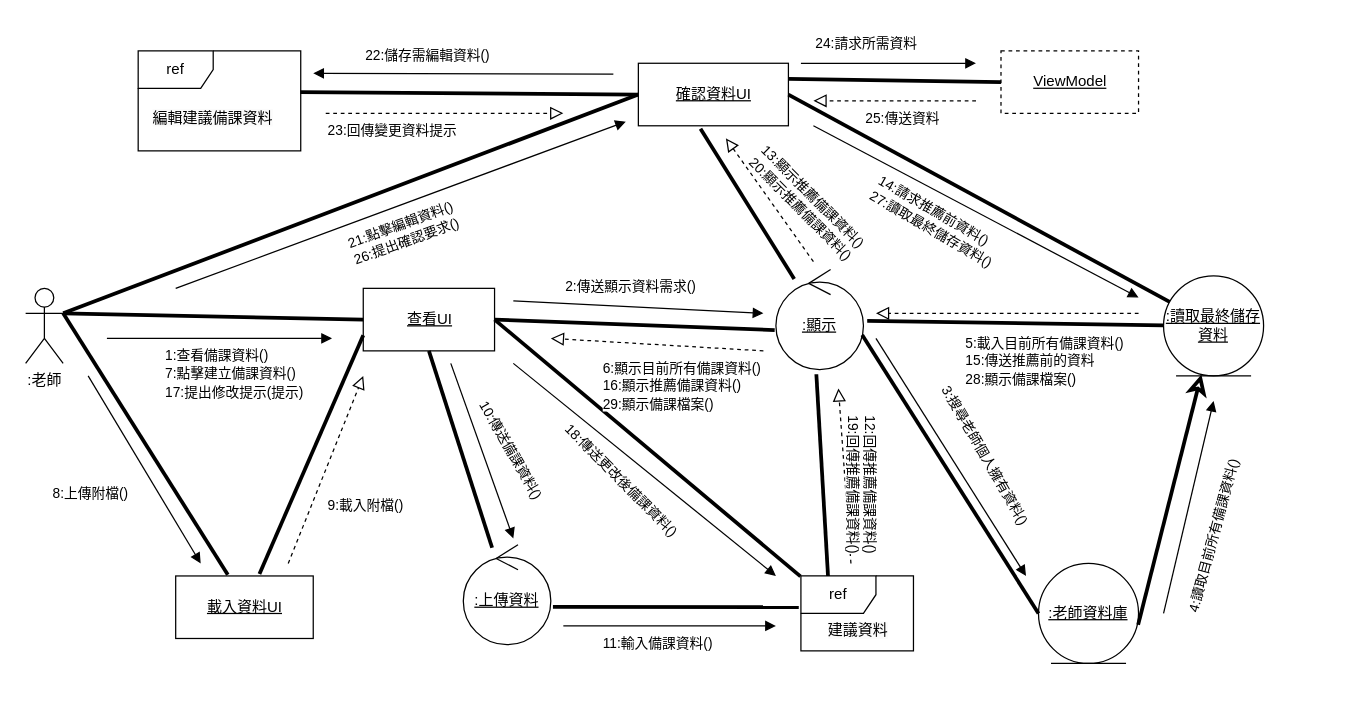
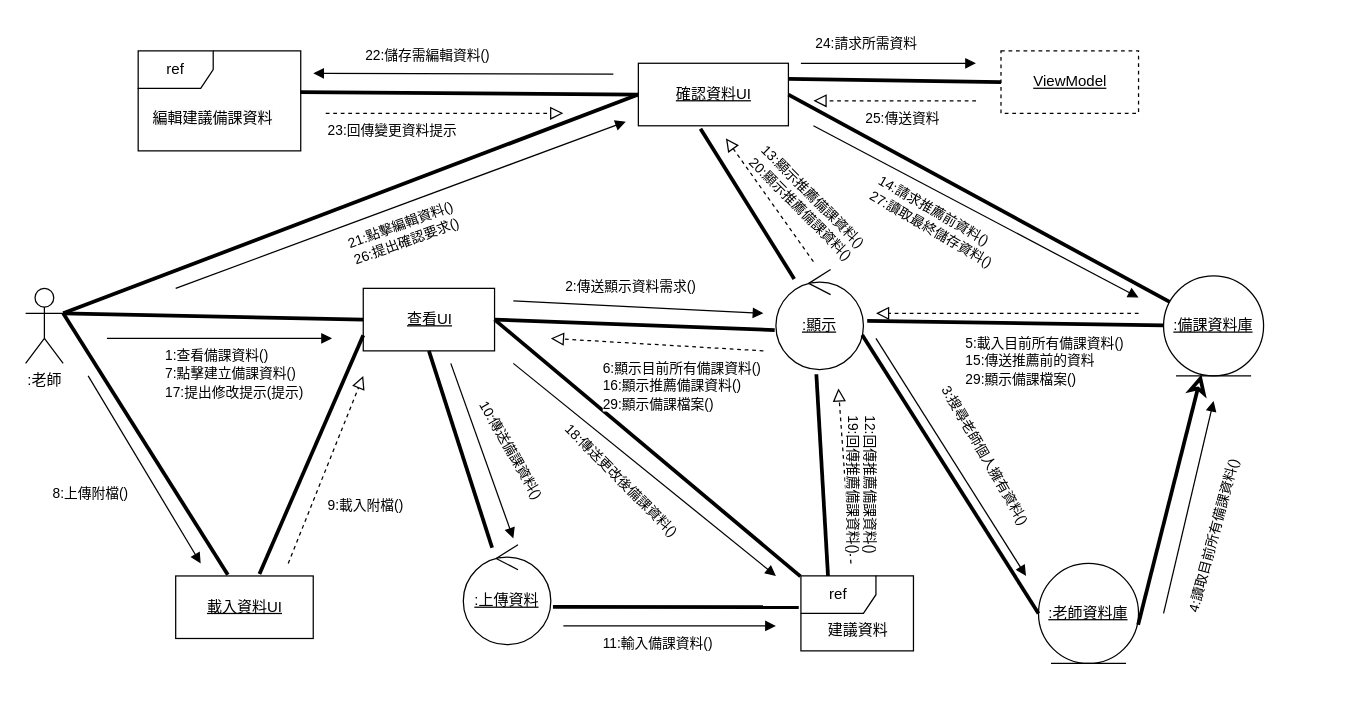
node ":讀取最終儲存資料": label ":讀取最終儲存資料" -> ":備課資料庫"
node "5:載入目前所有備課資料() 15:傳送推薦前的資料 28:顯示備課檔案()": label "5:載入目前所有備課資料() 15:傳送推薦前的資料 28:顯示備課檔案()" -> "5:載入目前所有備課資料() 15:傳送推薦前的資料 29:顯示備課檔案()"
